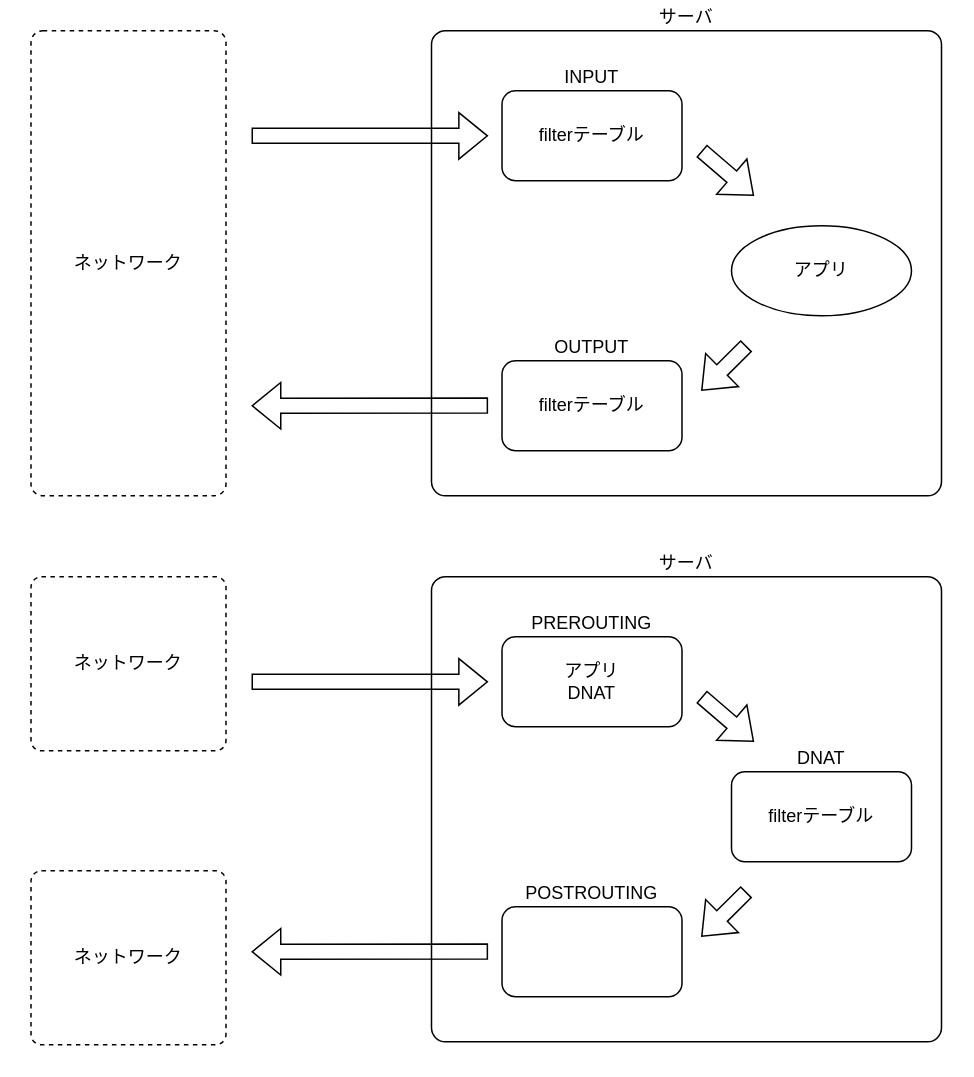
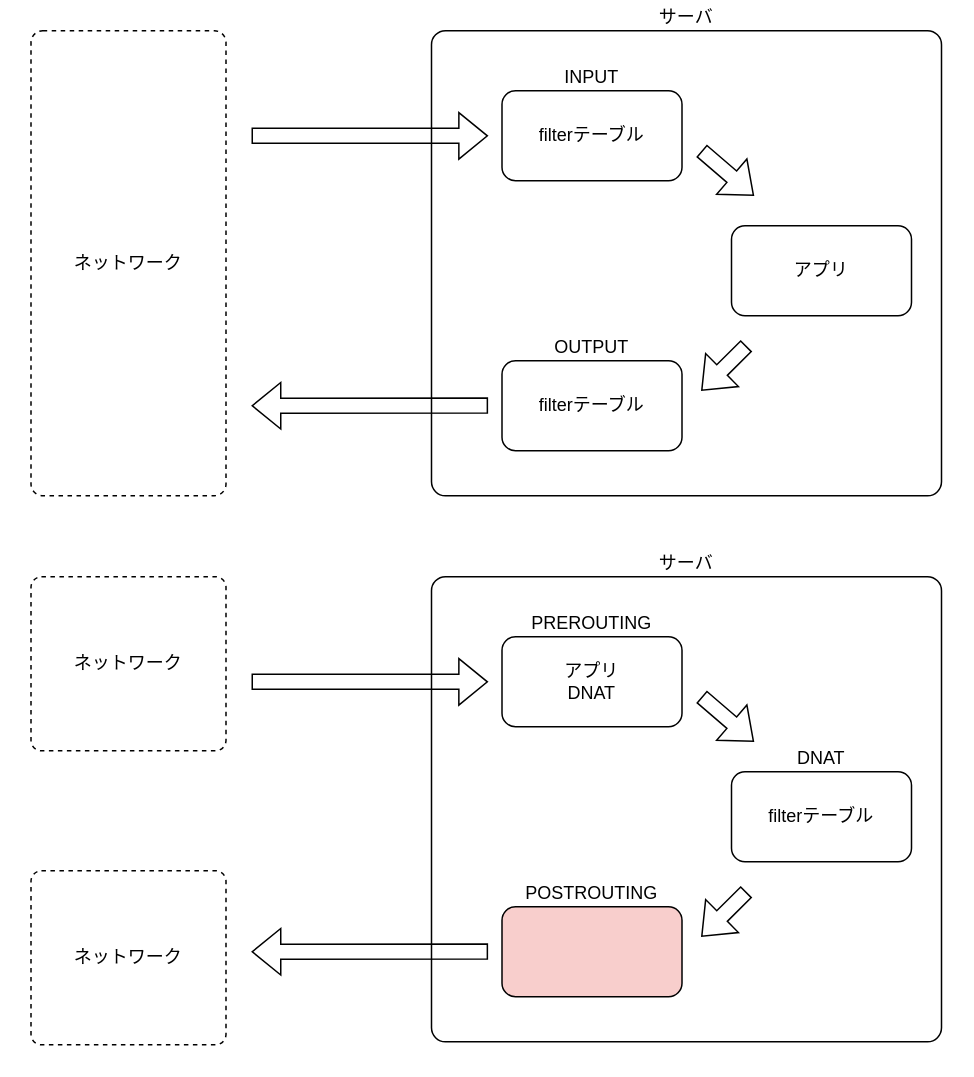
node "アプリ": shape ellipse -> rounded rectangle
node "POSTROUTING": fillcolor #ffffff -> #f8cecc
